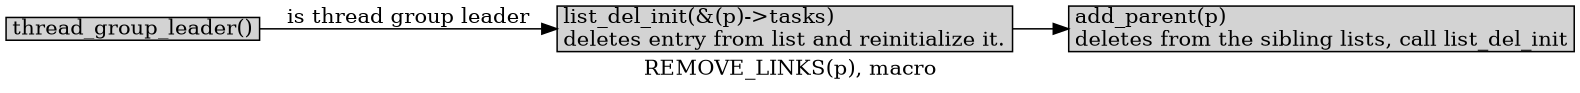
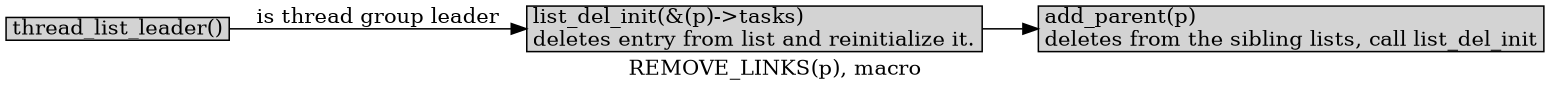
node "thread_group_leader()": label "thread_group_leader()" -> "thread_list_leader()"
